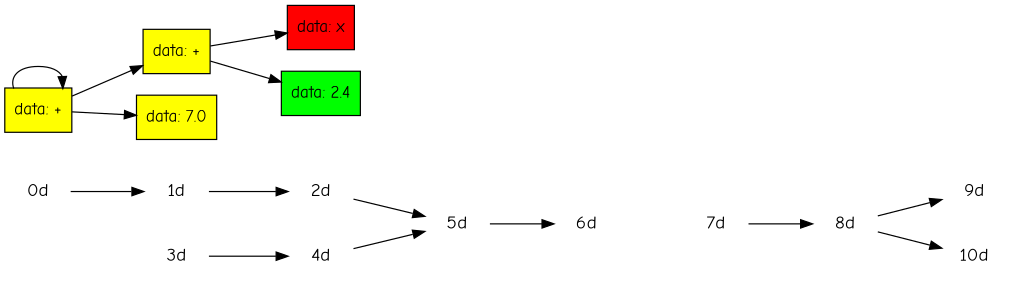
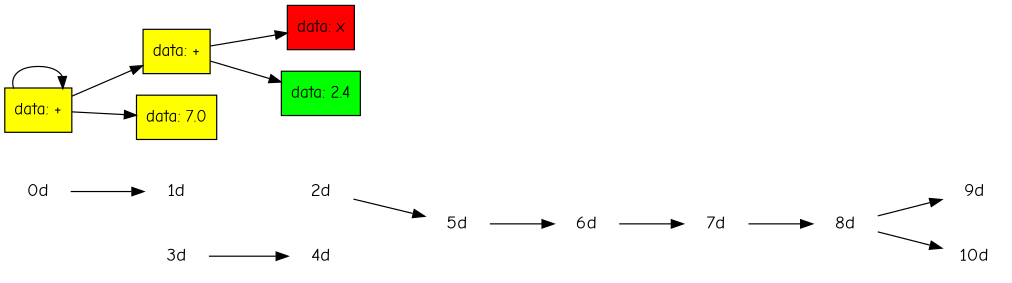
edge "1d" -> "2d": removed
edge "6d" -> "7d": added
edge "4d" -> "5d": removed
